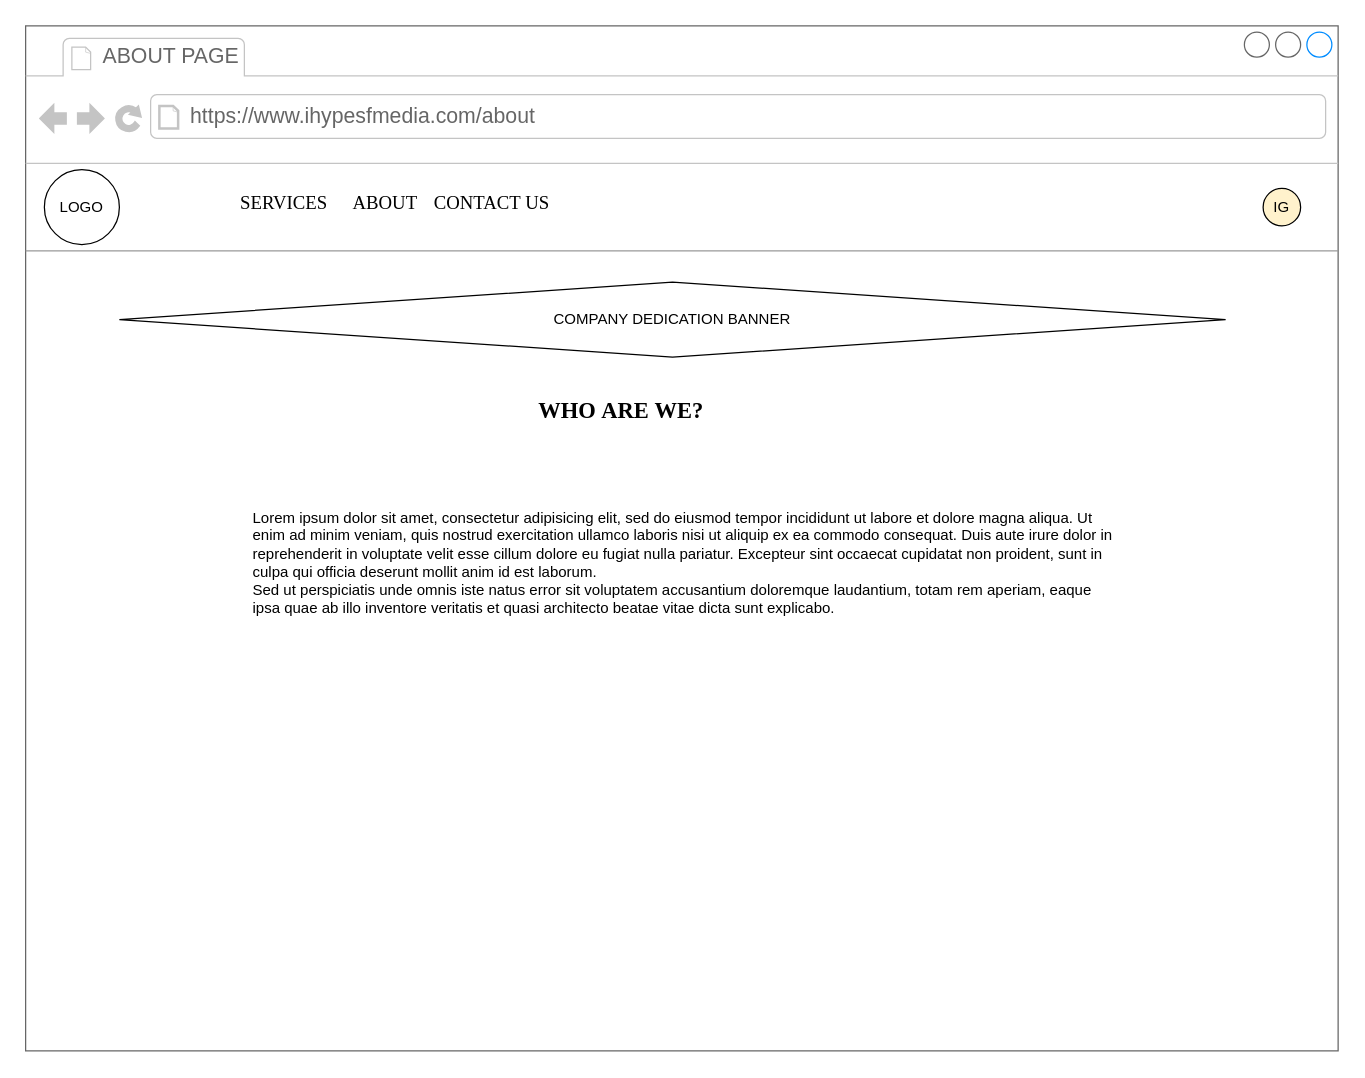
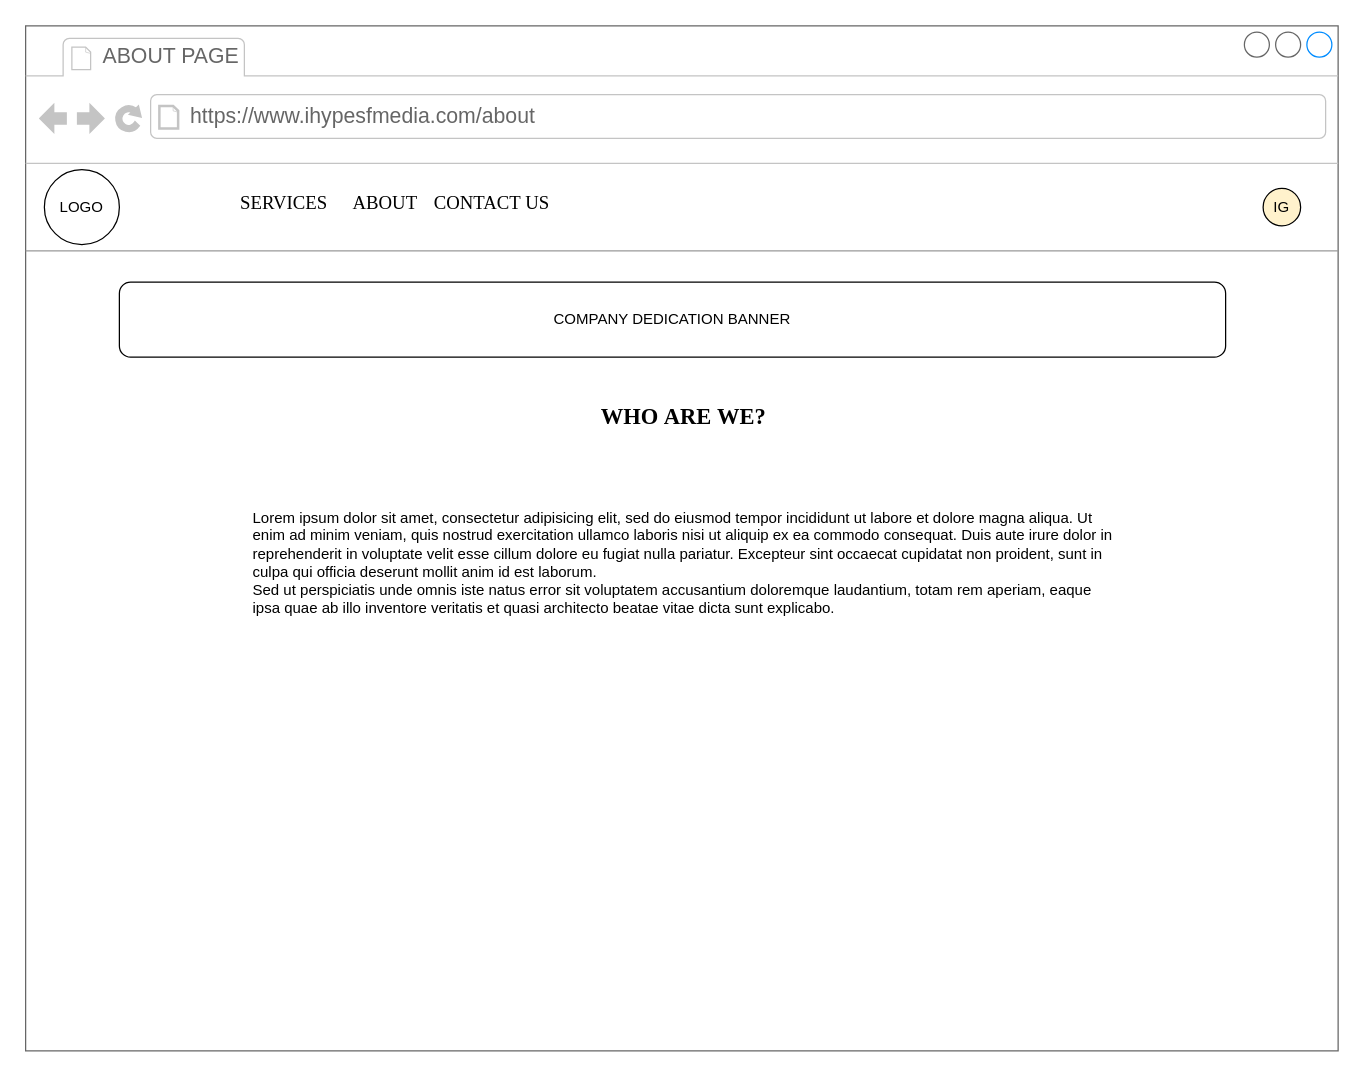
node "COMPANY DEDICATION BANNER": shape diamond -> rounded rectangle
node "WHO ARE WE?": moved (620, 413) -> (683, 419)
